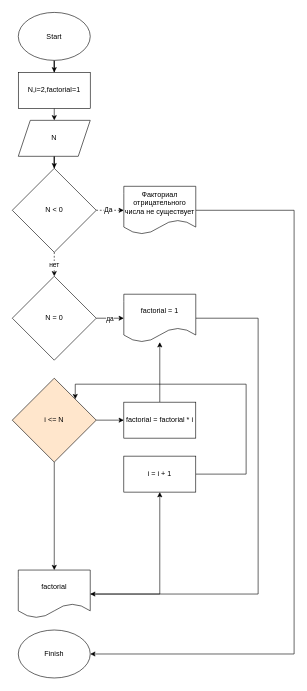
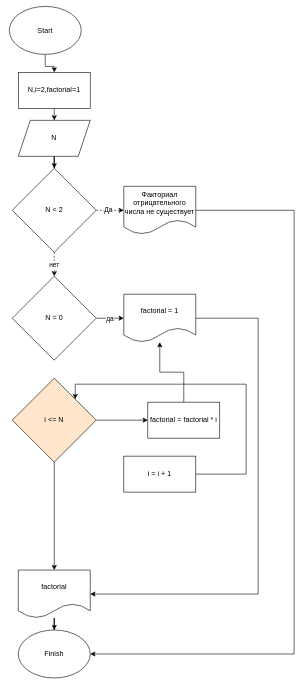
node "Start": moved (54, 36) -> (45, 30)
node "N < 0": label "N < 0" -> "N < 2"
node "factorial = factorial * i": moved (160, 420) -> (184, 420)
edge "factorial" -> "i = i + 1": now "factorial" -> "Finish"
